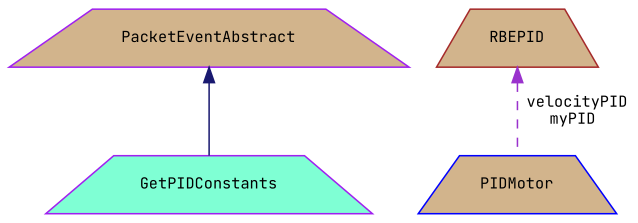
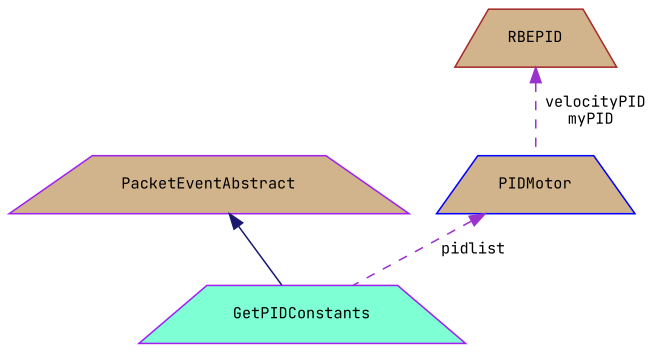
edge "GetPIDConstants" -> "PIDMotor": added, label "pidlist"
